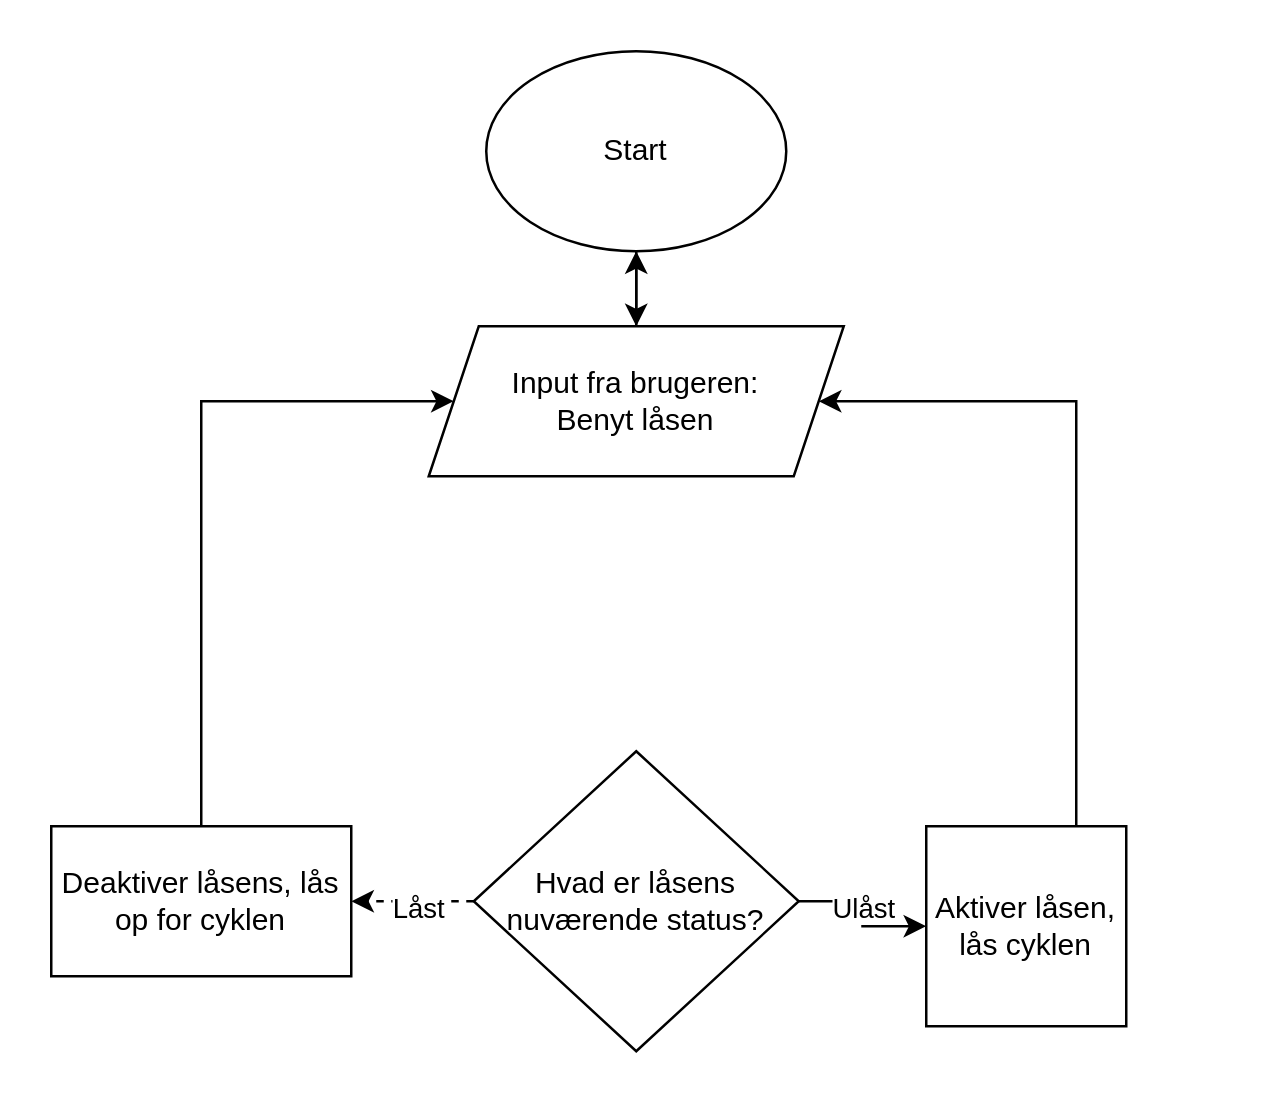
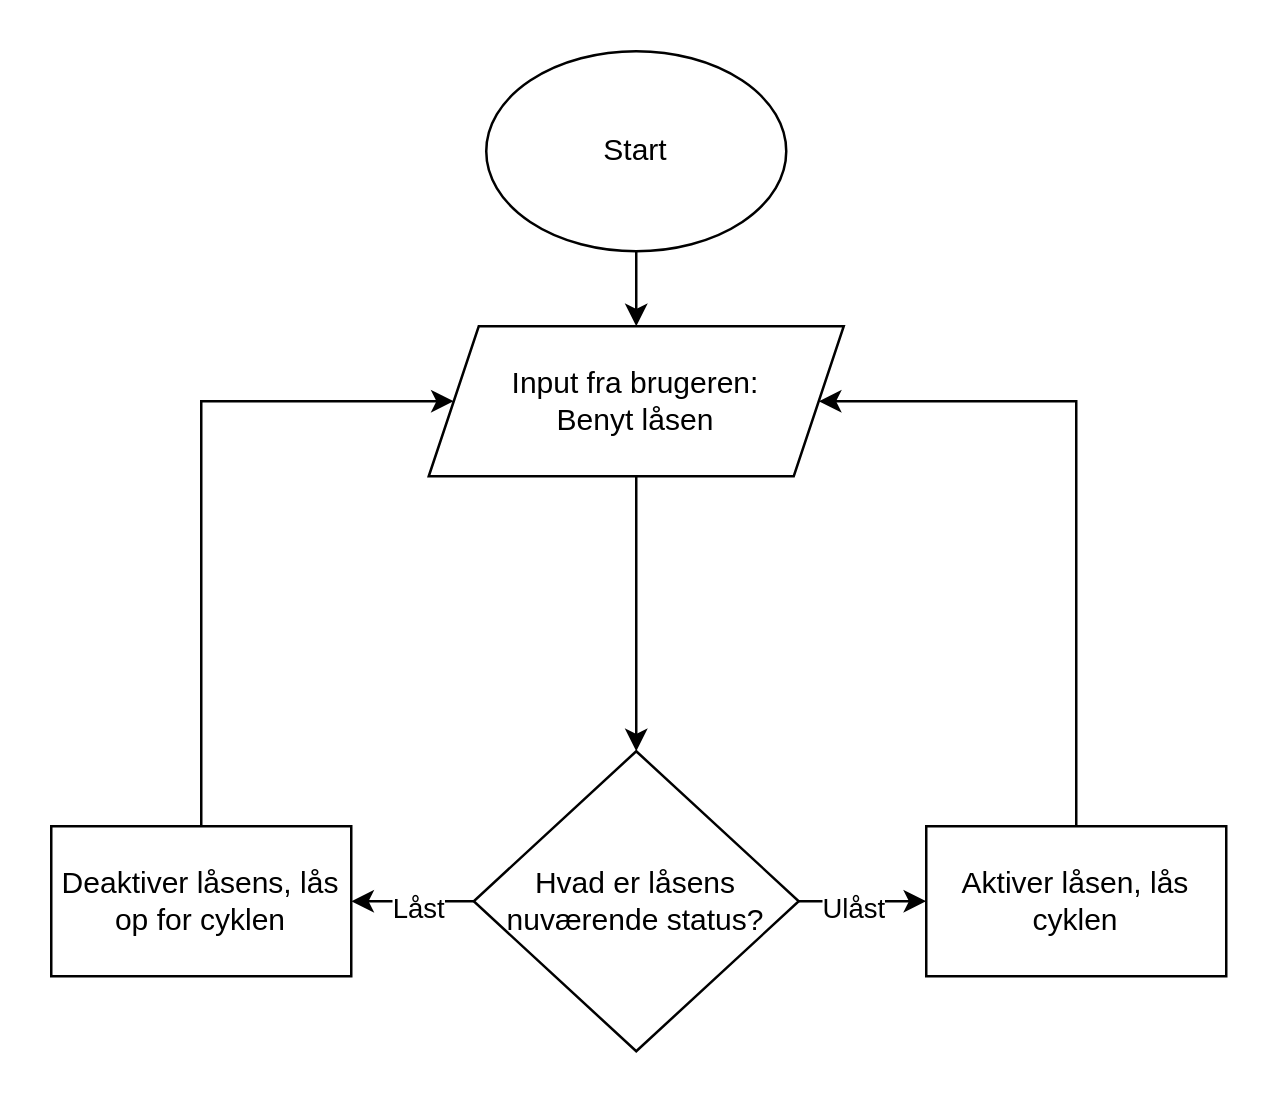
edge "Input fra brugeren: Benyt låsen" -> "Start": now "Input fra brugeren: Benyt låsen" -> "Hvad er låsens nuværende status?"
edge "Hvad er låsens nuværende status?" -> "Deaktiver låsens, lås op for cyklen": style dashed -> solid
node "Aktiver låsen, lås cyklen": size 200x200 -> 300x150
